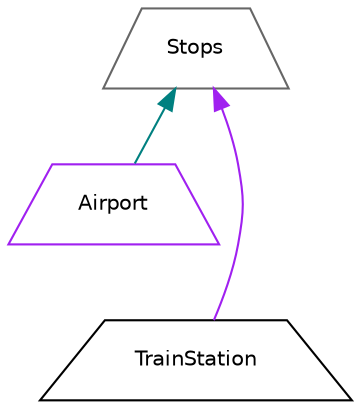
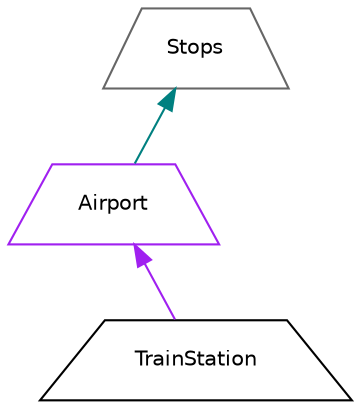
edge "TrainStation" -> "Stops": now "TrainStation" -> "Airport"
